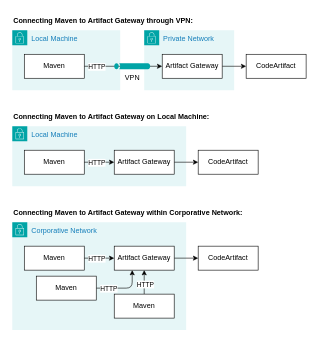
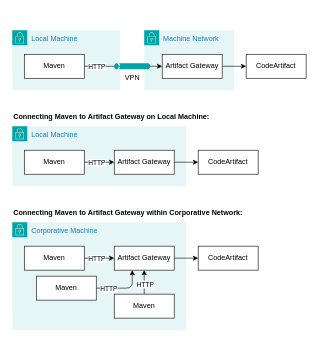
node "Connecting Maven to Artifact Gateway through VPN:": removed
node "Private Network": label "Private Network" -> "Machine Network"
node "Corporative Network": label "Corporative Network" -> "Corporative Machine"
